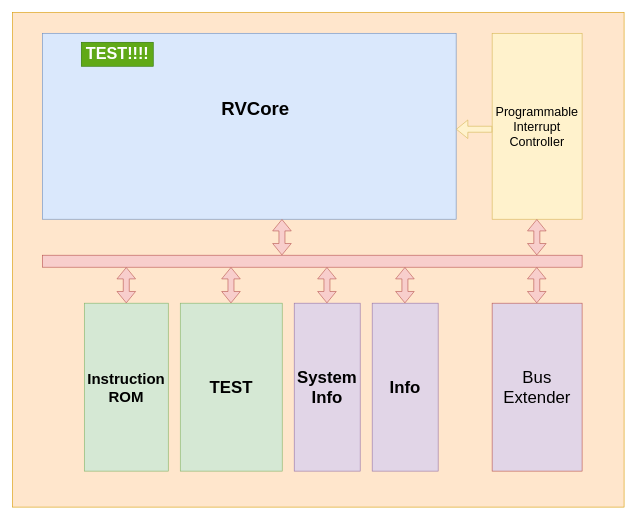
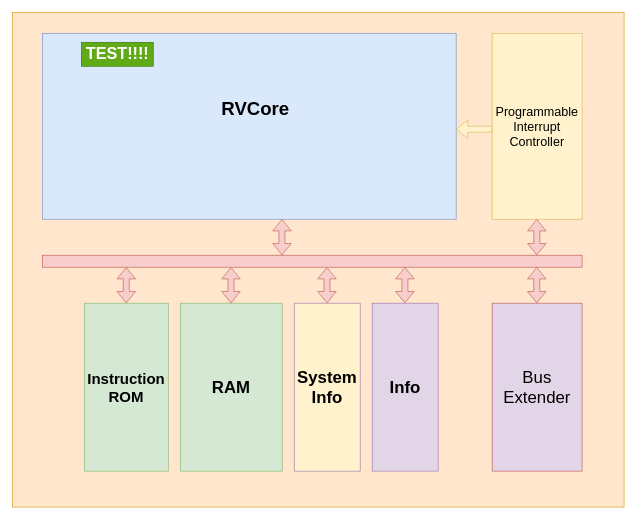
node "TEST": label "TEST" -> "RAM"
node "System Info": fillcolor #e1d5e7 -> #fff2cc
